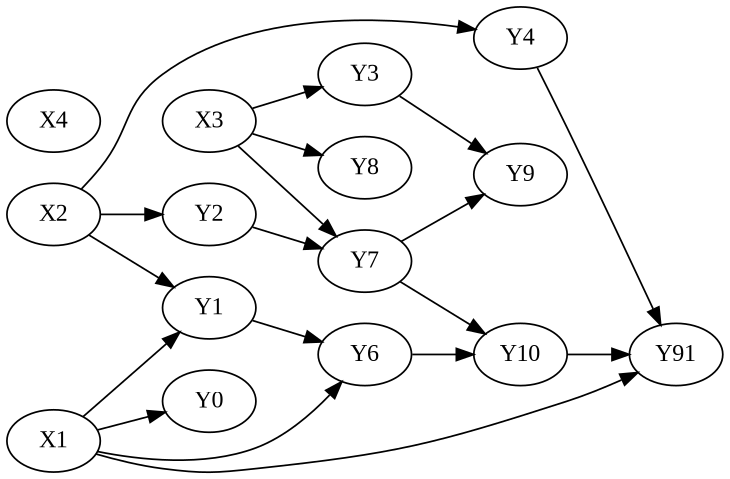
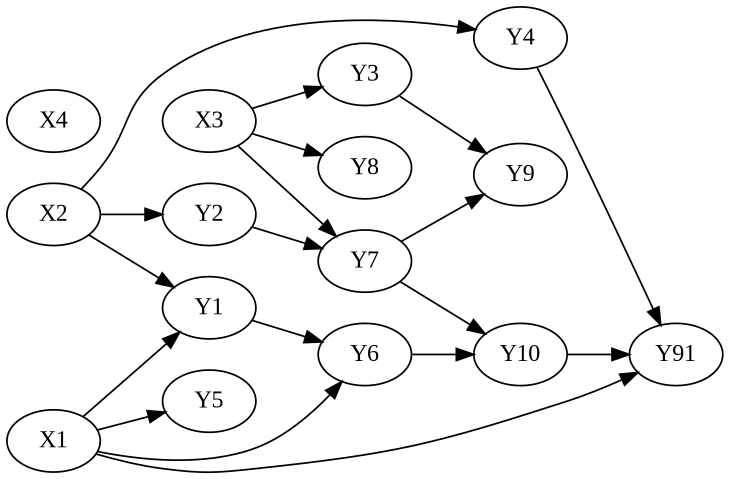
node "Y0": label "Y0" -> "Y5"
